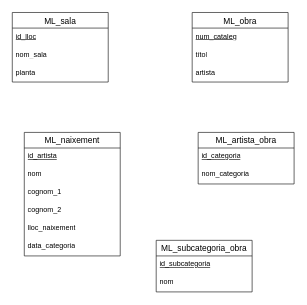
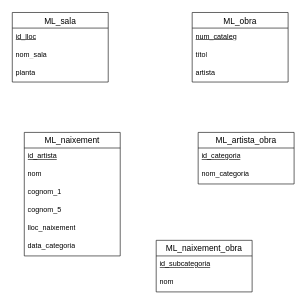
node "cognom_2": label "cognom_2" -> "cognom_5"
node "ML_subcategoria_obra": label "ML_subcategoria_obra" -> "ML_naixement_obra"
